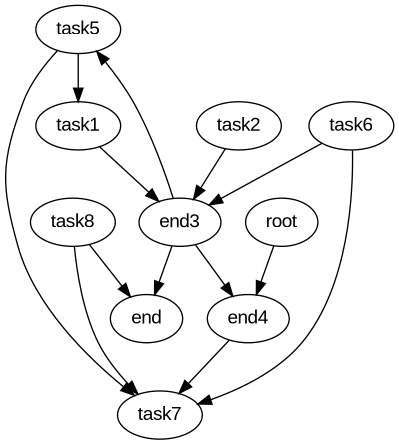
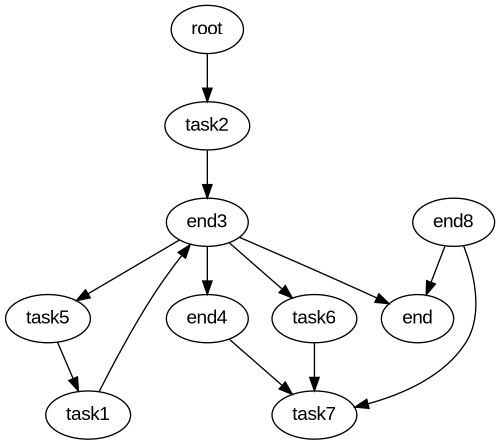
edge "task6" -> "end3": reversed
node "task8": label "task8" -> "end8"
edge "task5" -> "task7": removed
edge "root" -> "end4": now "root" -> "task2"
